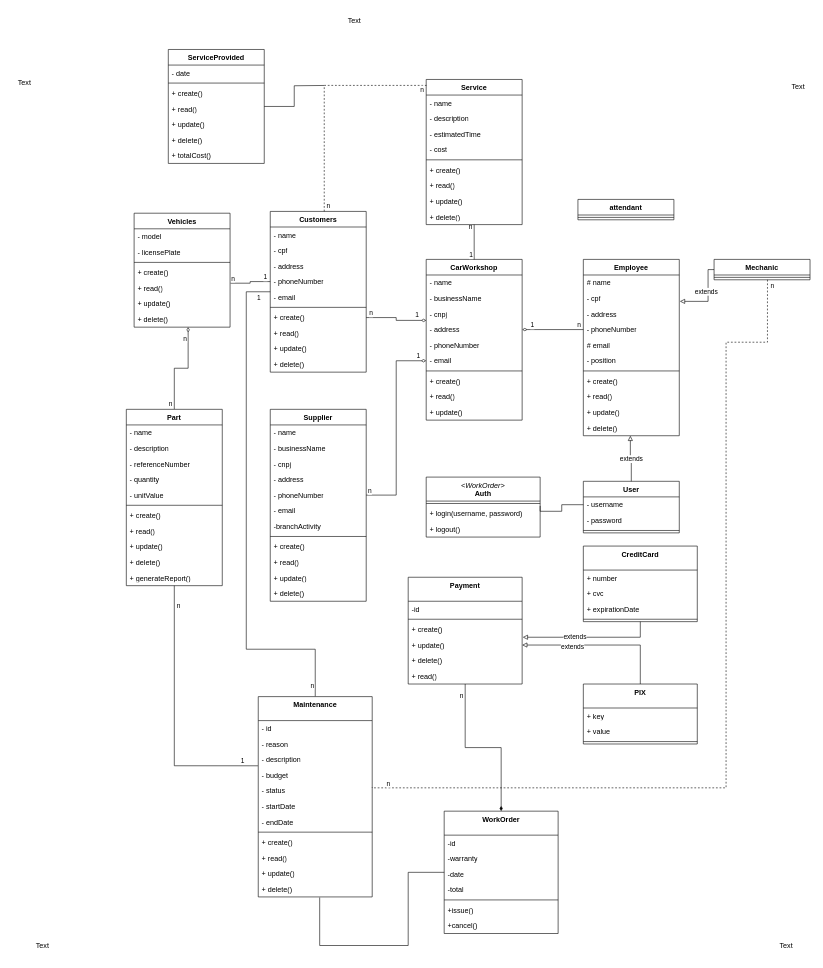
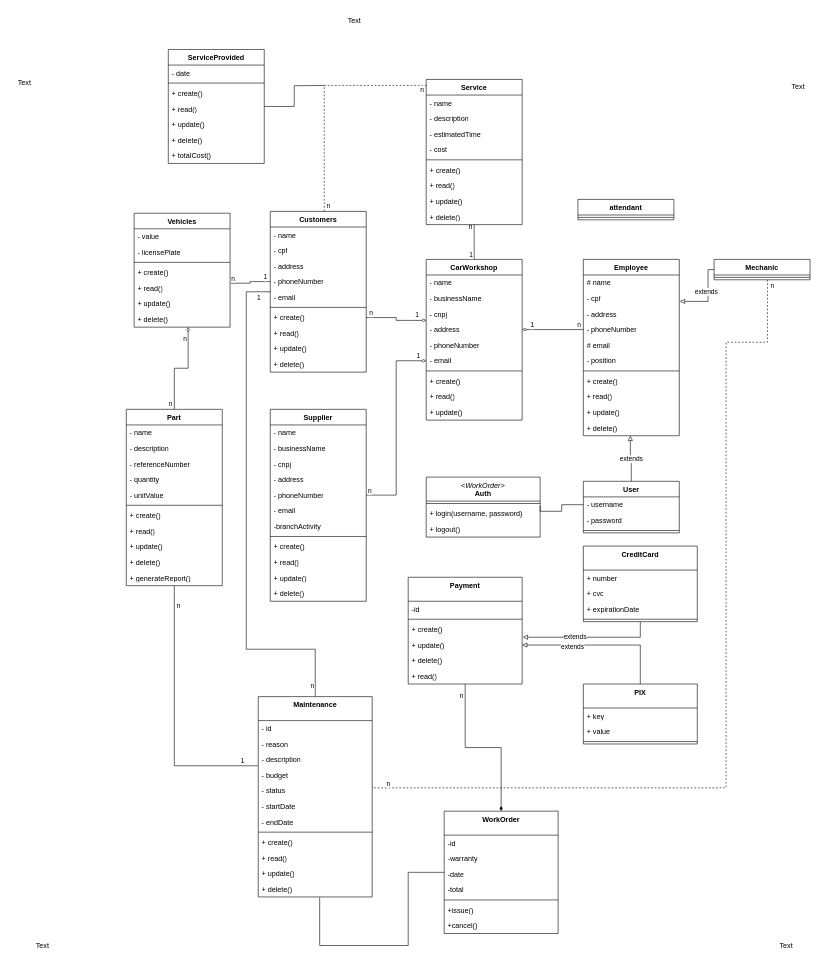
node "- model": label "- model" -> "- value"
